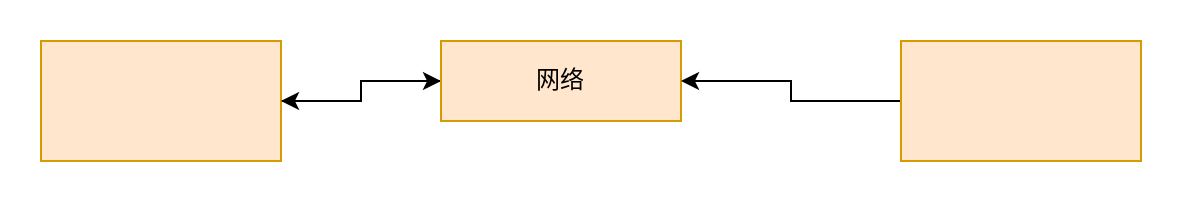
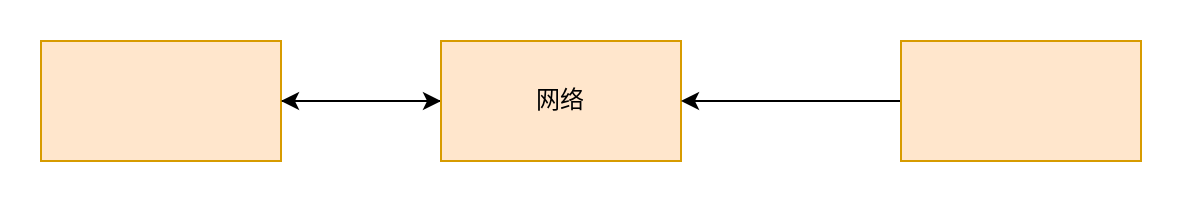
node "网络": size 240x80 -> 240x120
